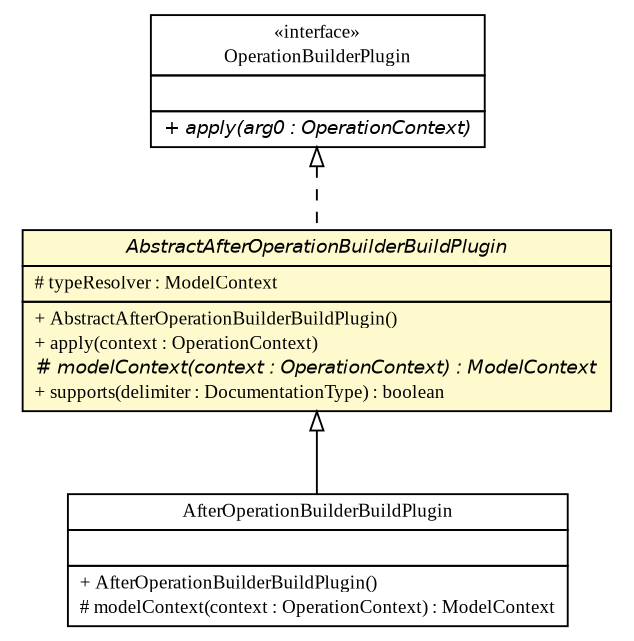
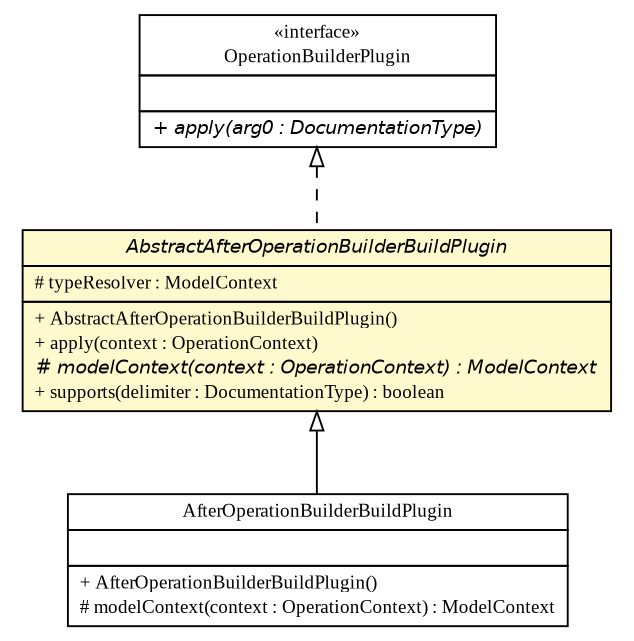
node "OperationBuilderPlugin": text "+ apply(arg0 : OperationContext)" -> "+ apply(arg0 : DocumentationType)"
